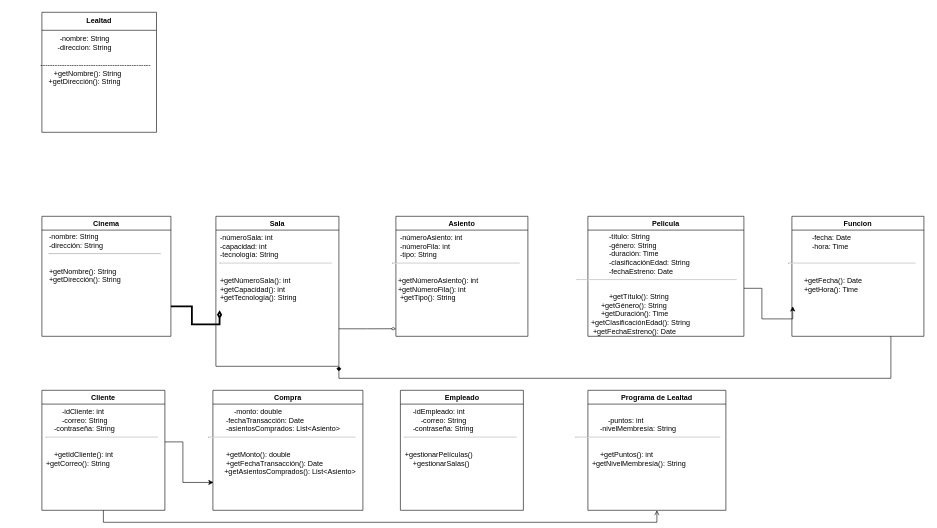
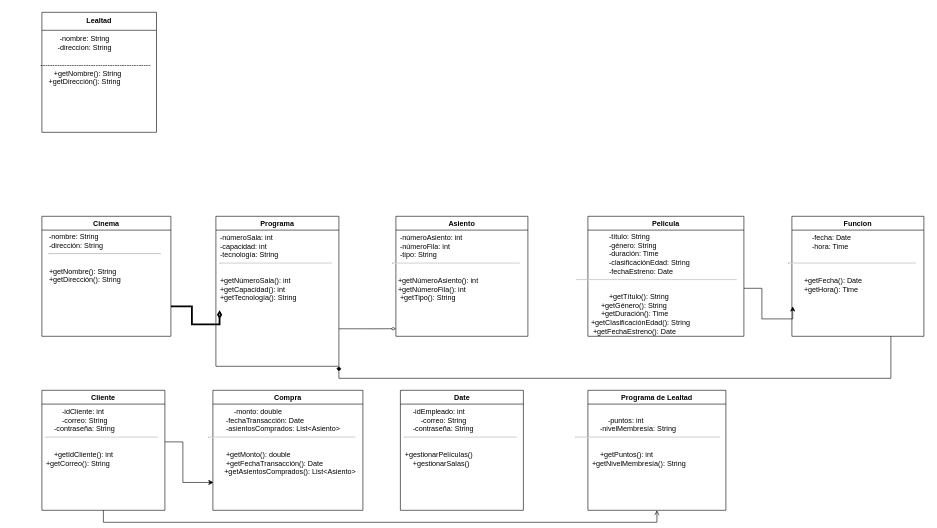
node "Sala": label "Sala" -> "Programa"
node "Empleado": label "Empleado" -> "Date"
